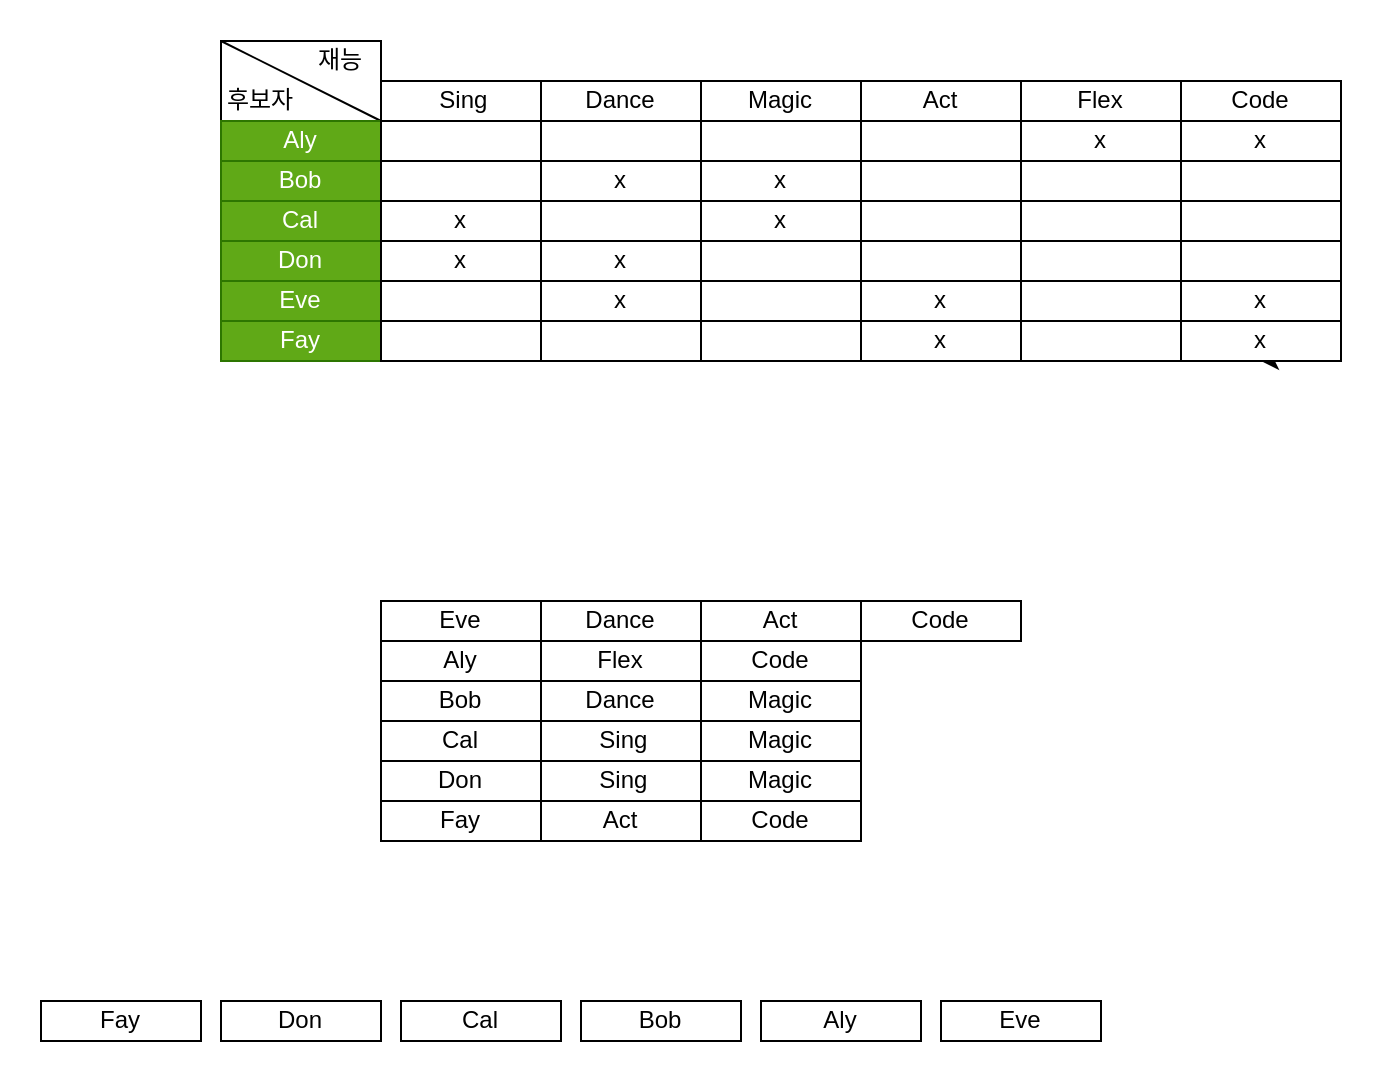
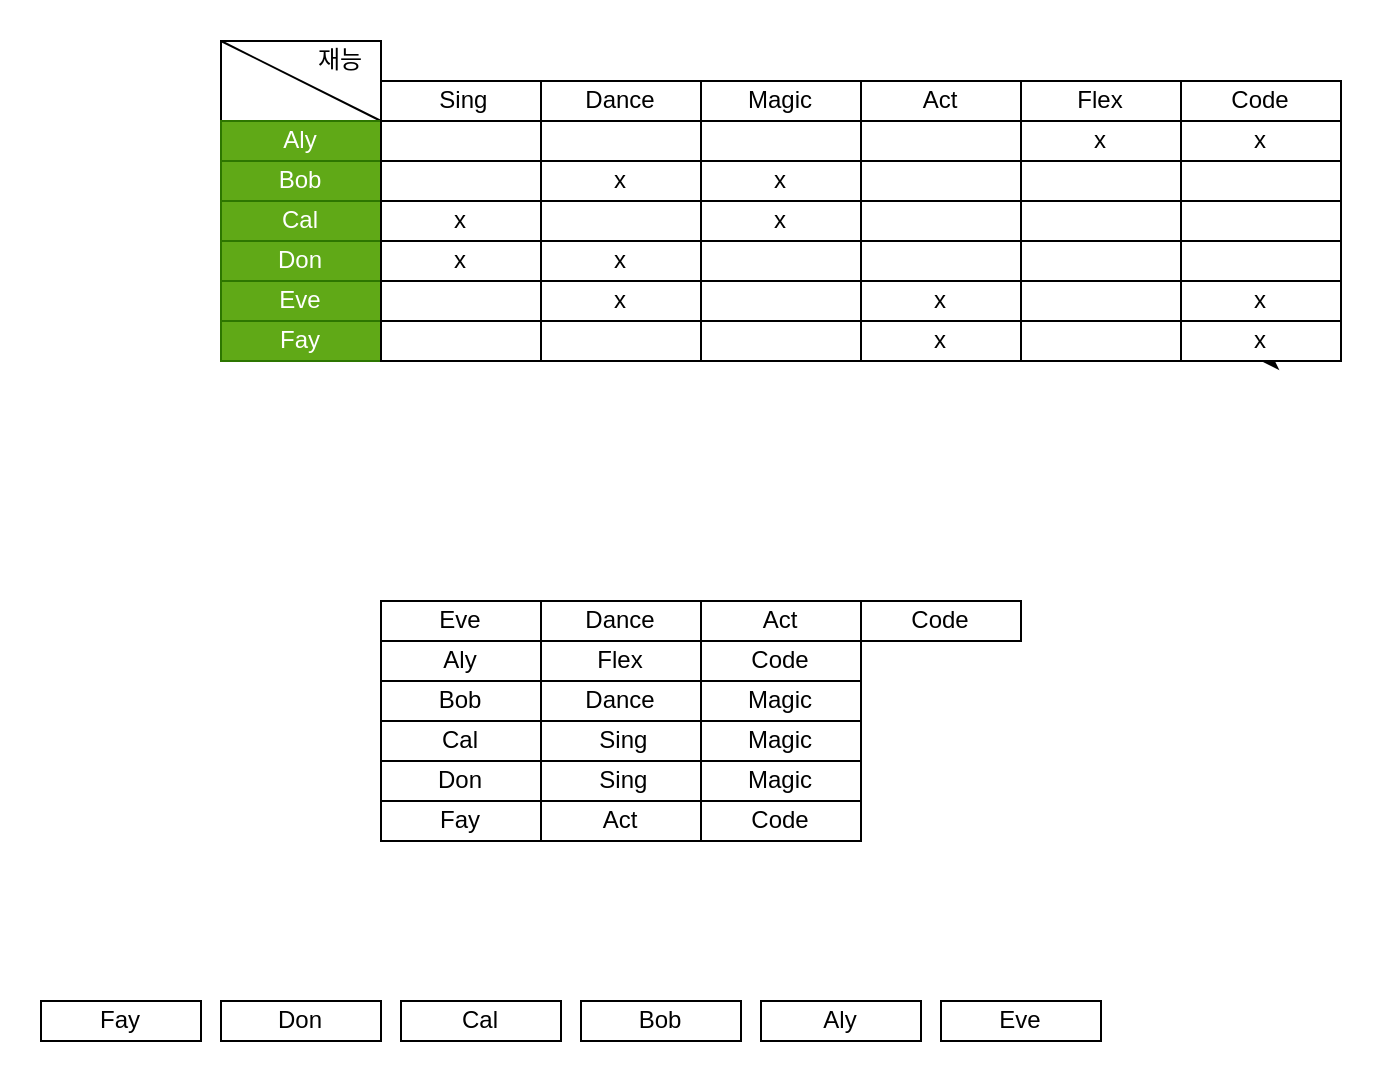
node "후보자": removed
